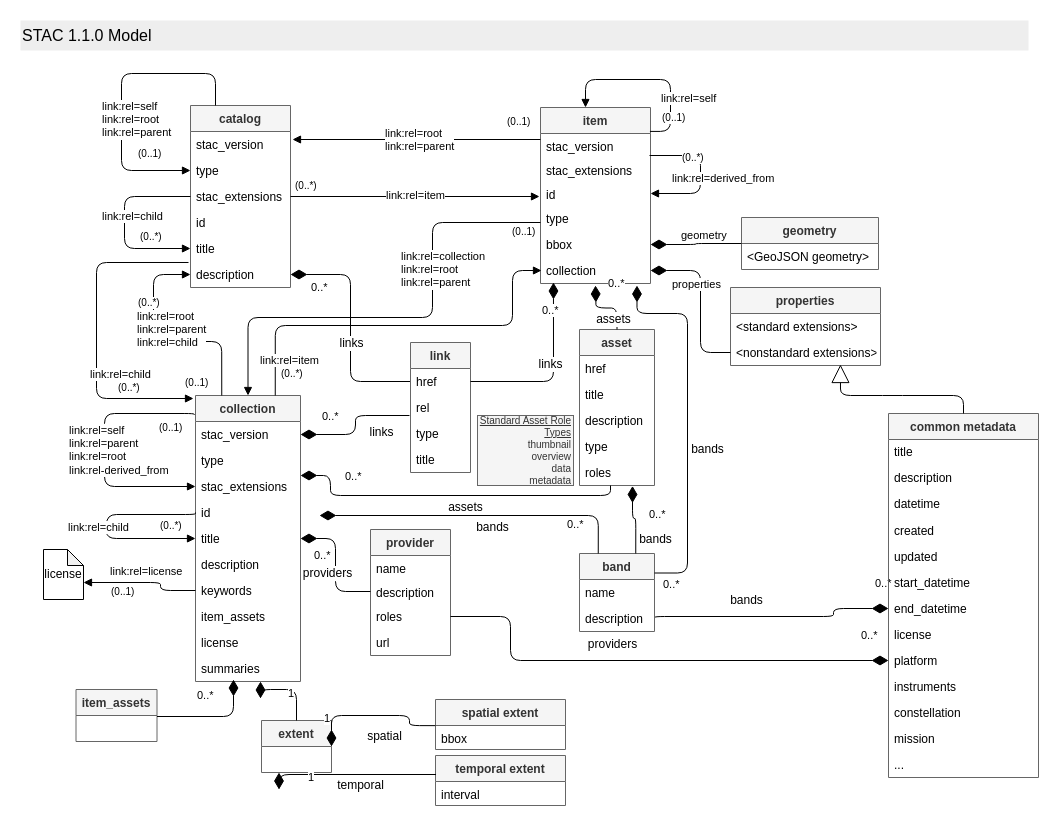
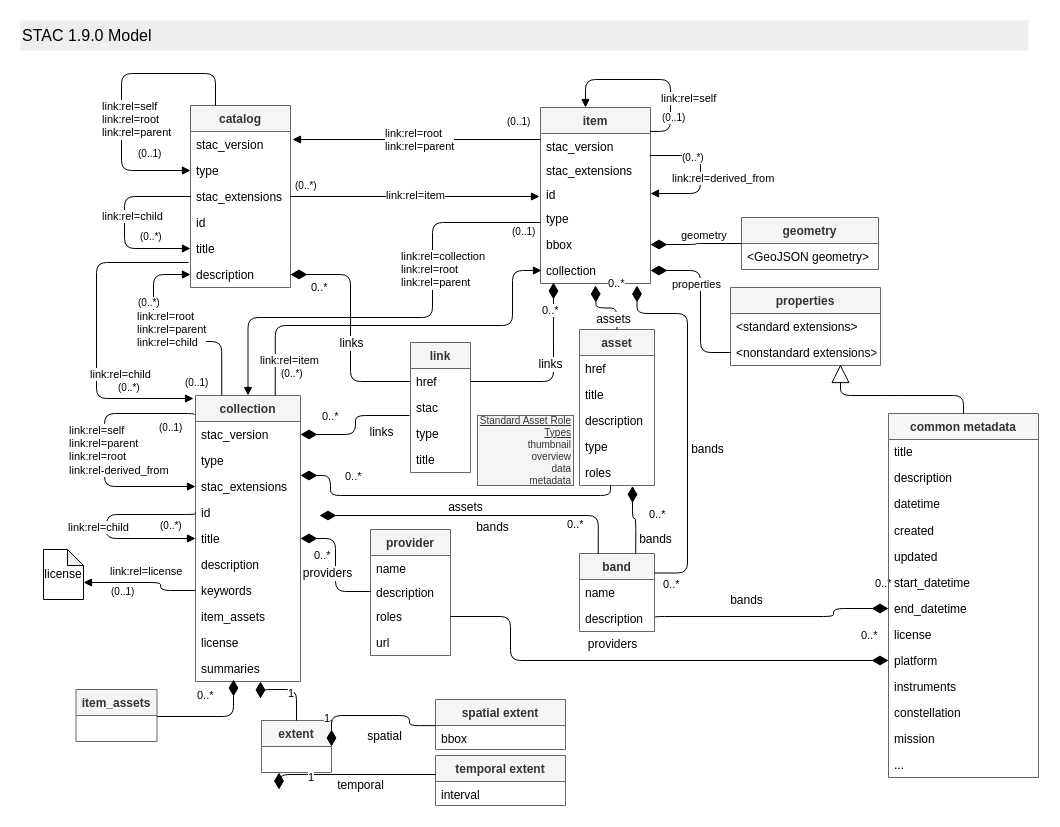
node "STAC 1.1.0 Model": label "STAC 1.1.0 Model" -> "STAC 1.9.0 Model"
node "rel": label "rel" -> "stac"
